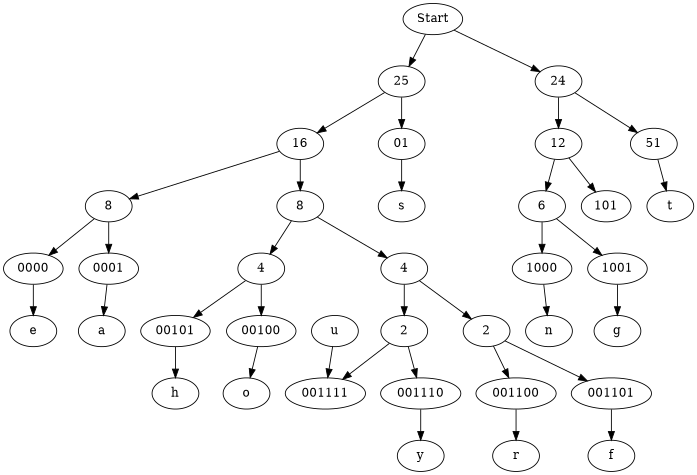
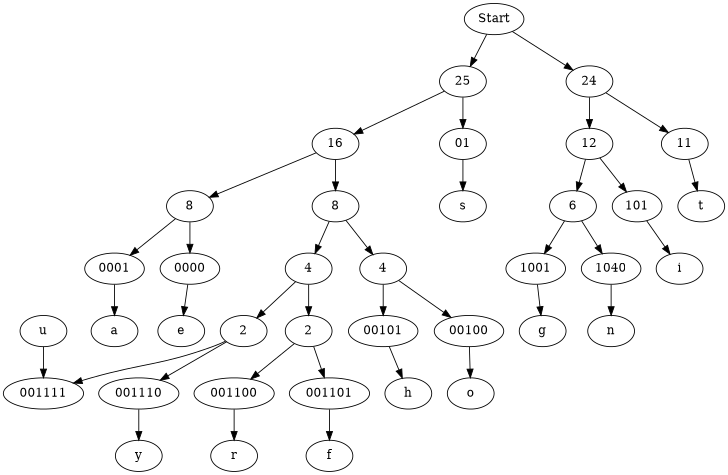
node "51": label "51" -> "11"
node "1000": label "1000" -> "1040"
node "i": added
